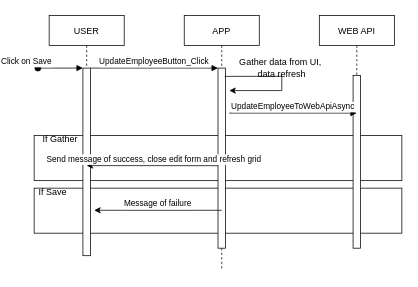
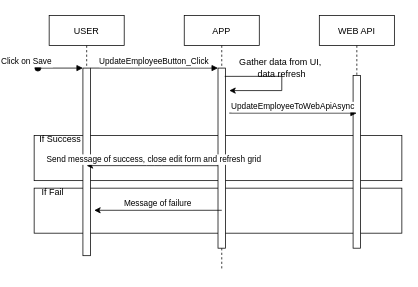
node "If Gather": label "If Gather" -> "If Success"
node "If Save": label "If Save" -> "If Fail"
